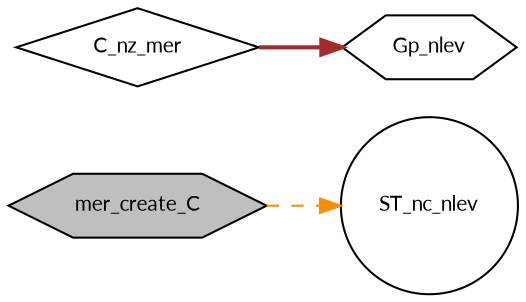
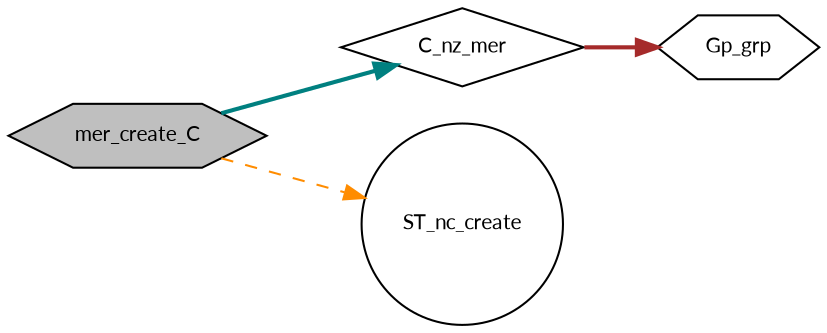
node "Gp_nlev": label "Gp_nlev" -> "Gp_grp"
edge "mer_create_C" -> "C_nz_mer": added
node "ST_nc_nlev": label "ST_nc_nlev" -> "ST_nc_create"
